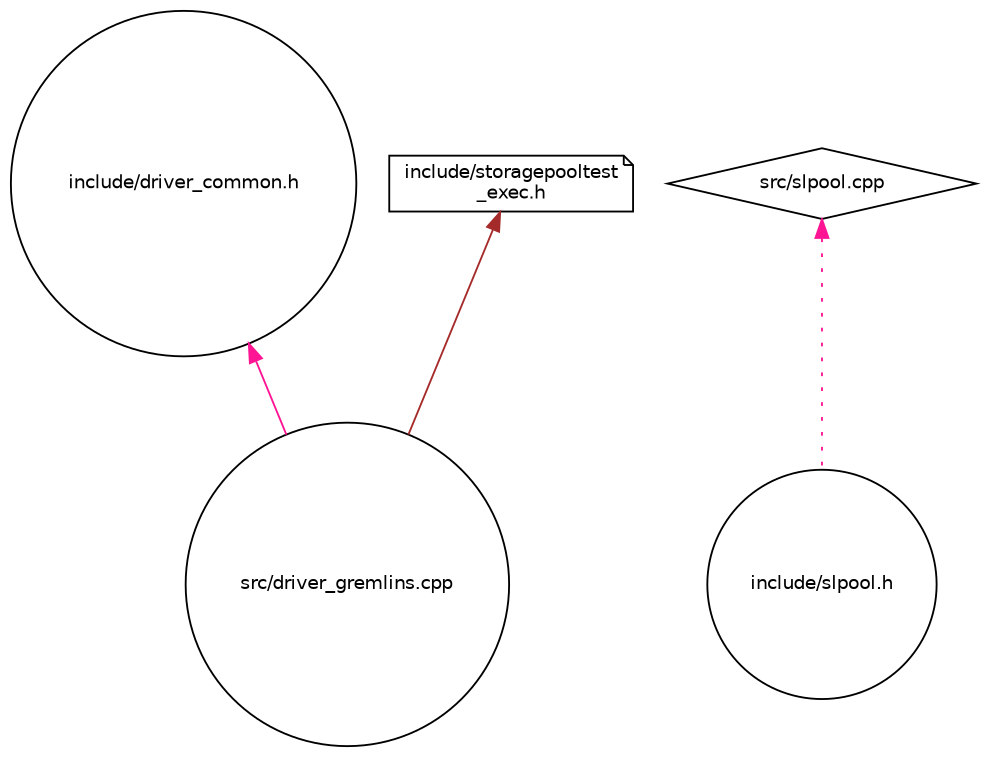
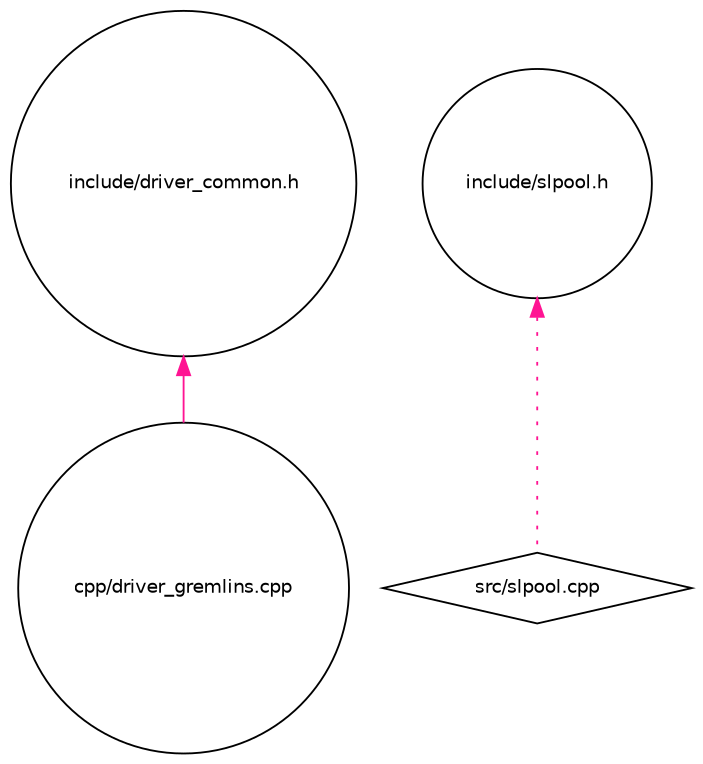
node "include/storagepooltest _exec.h": removed
edge "include/slpool.h" -> "src/slpool.cpp": reversed
node "src/driver_gremlins.cpp": label "src/driver_gremlins.cpp" -> "cpp/driver_gremlins.cpp"
